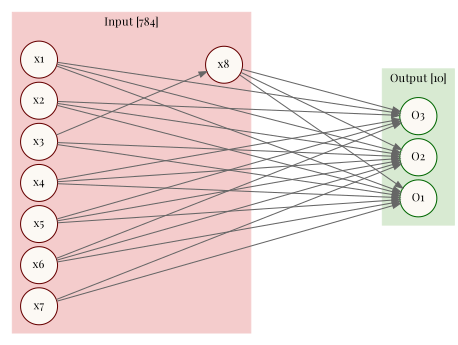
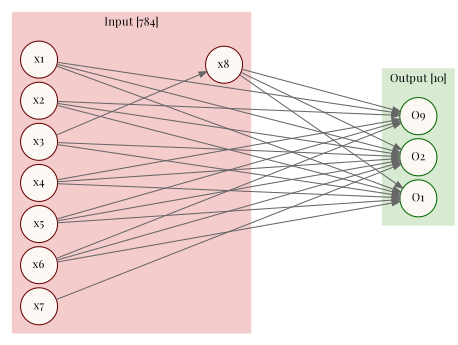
node "O3": label "O3" -> "O9"
edge "x7" -> "O1": removed
